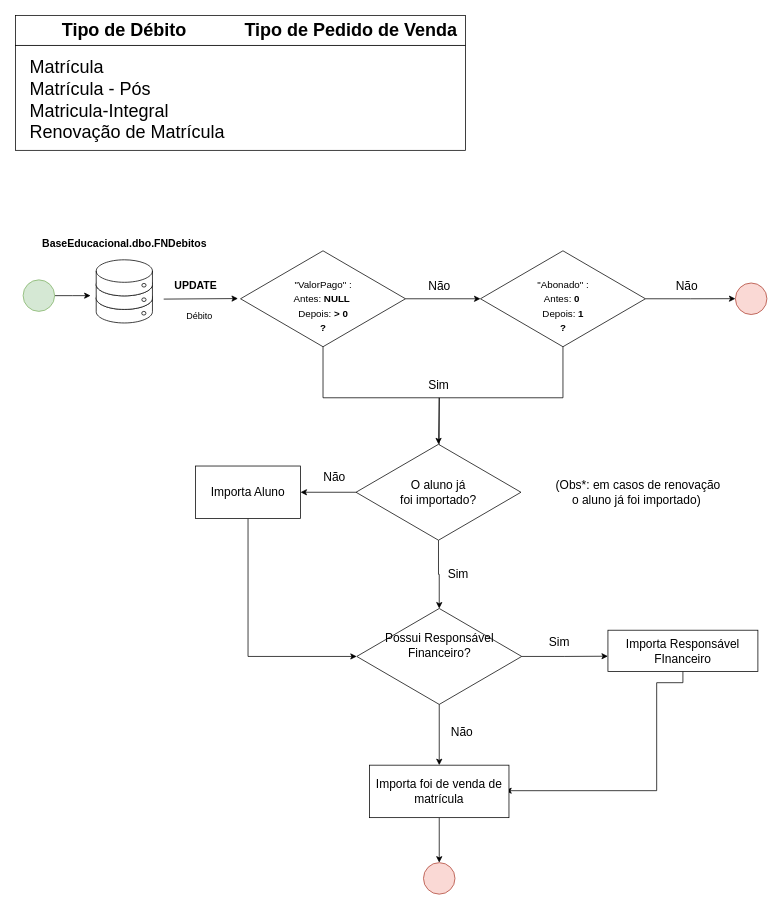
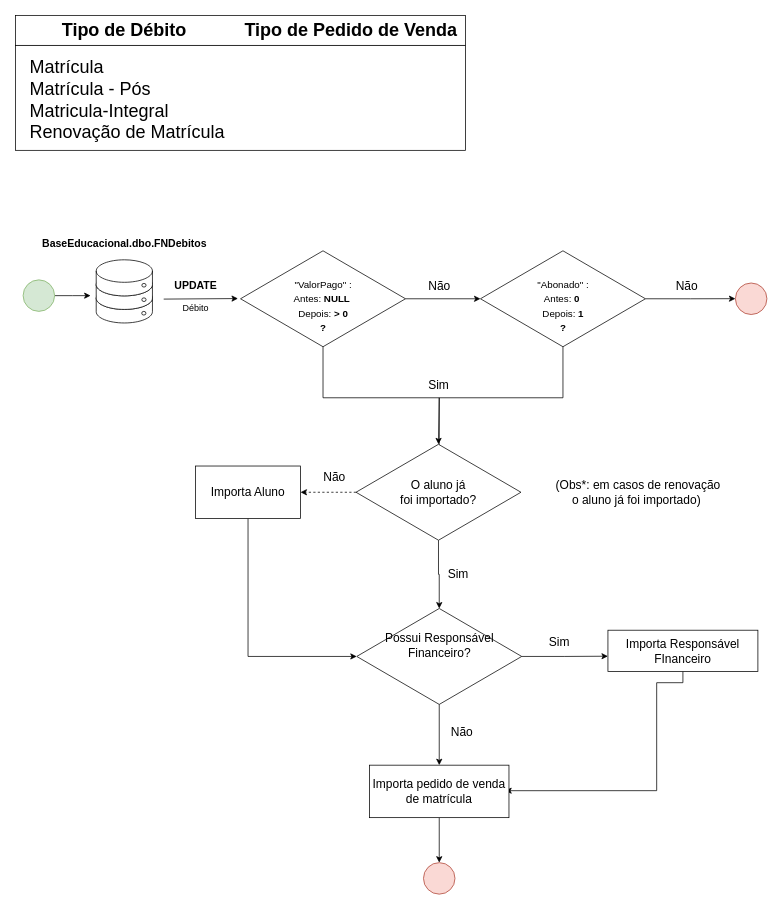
node "Débito": moved (199, 316) -> (195, 309)
edge "O aluno já foi importado?" -> "Importa Aluno": style solid -> dashed
node "Importa foi de venda de matrícula": label "Importa foi de venda de matrícula" -> "Importa pedido de venda de matrícula"
